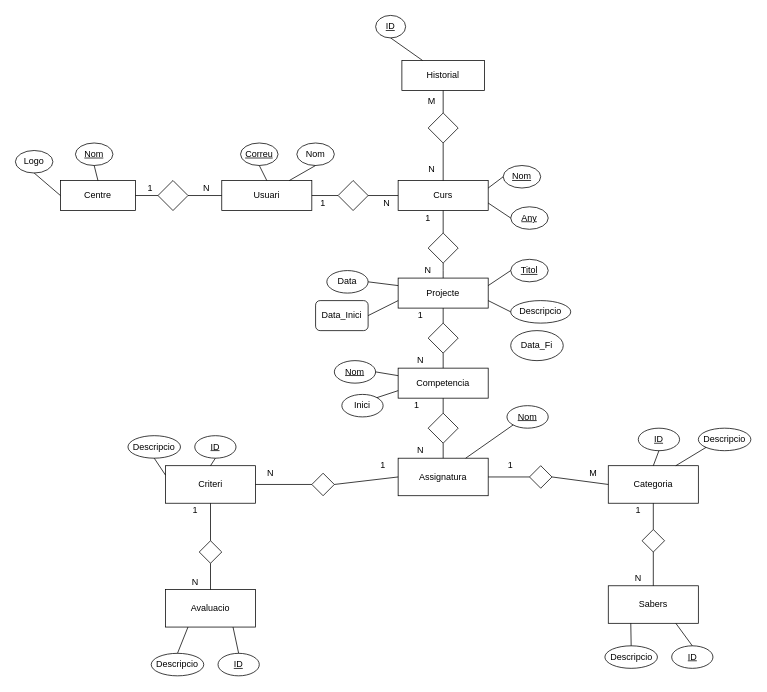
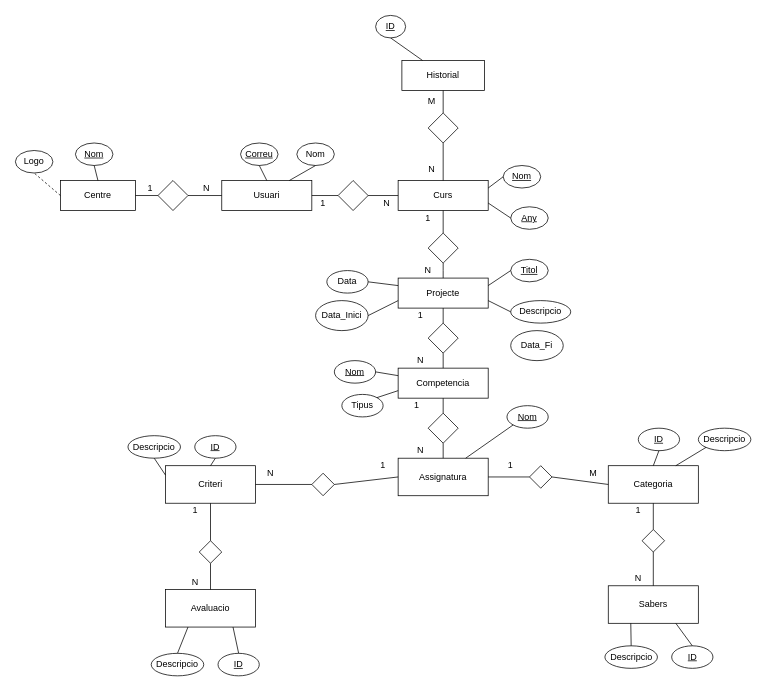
edge "Logo" -- "Centre": style solid -> dashed
node "Data_Inici": shape rounded rectangle -> ellipse
node "Inici": label "Inici" -> "Tipus"
